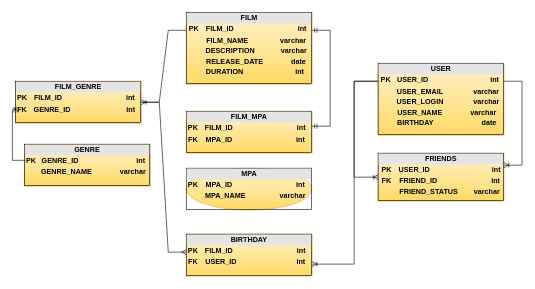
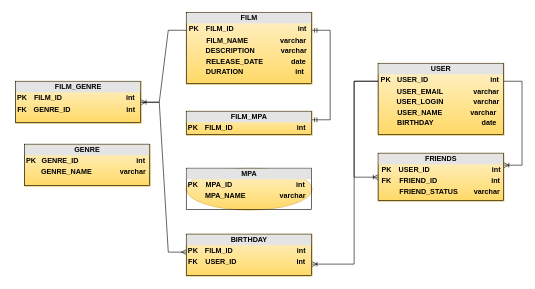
node "FILM_MPA PK FILM_ID int FK MPA_ID int": size 126x42 -> 126x24
edge "GENRE PK GENRE_ID int GENRE_NAME varchar" -> "FILM_GENRE PK FILM_ID int FK GENRE_ID int": removed
